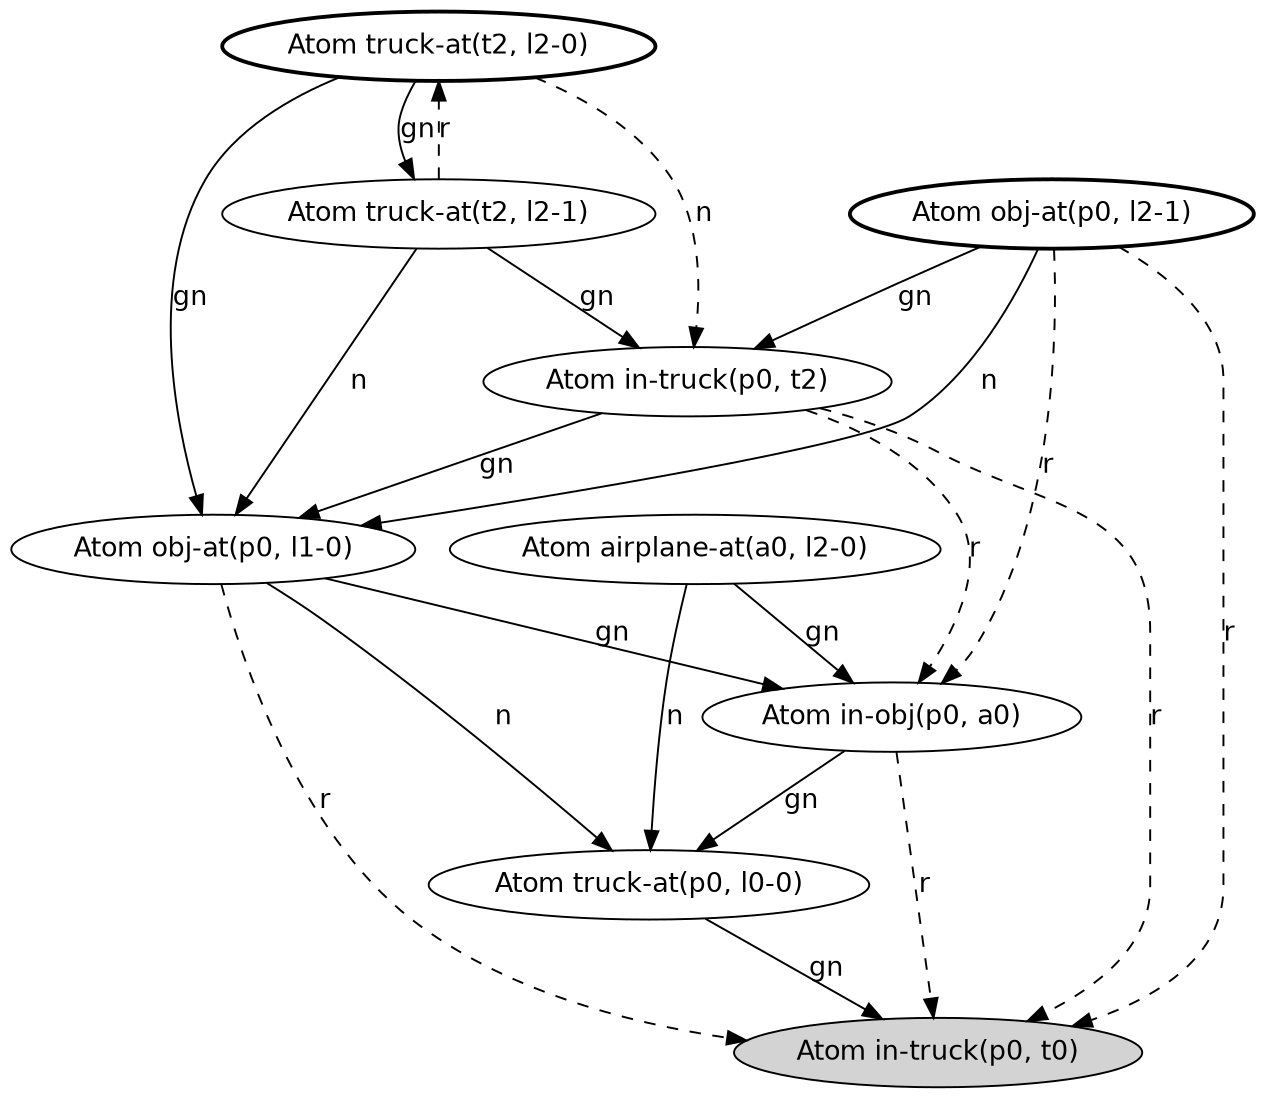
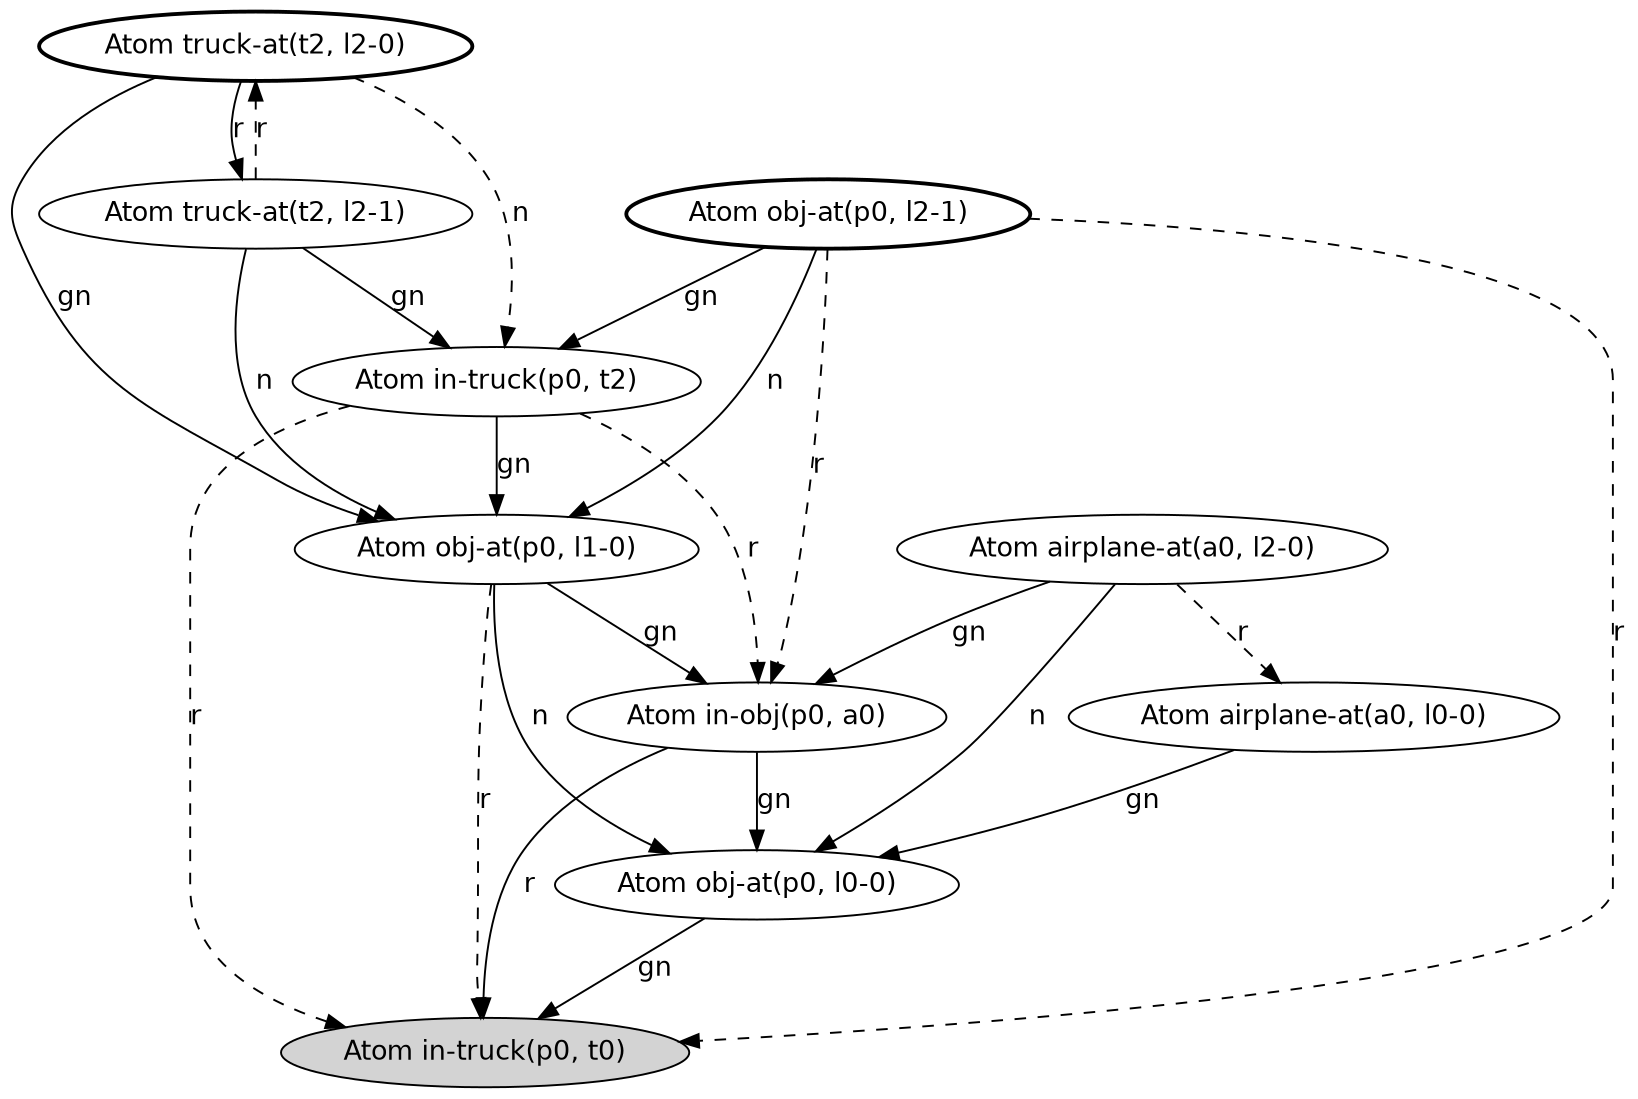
edge "Atom truck-at(t2, l2-0)" -> "Atom truck-at(t2, l2-1)": label "gn" -> "r"
node "Atom airplane-at(a0, l0-0)": added
edge "Atom in-obj(p0, a0)" -> "Atom in-truck(p0, t0)": style dashed -> solid
node "Atom truck-at(p0, l0-0)": label "Atom truck-at(p0, l0-0)" -> "Atom obj-at(p0, l0-0)"
